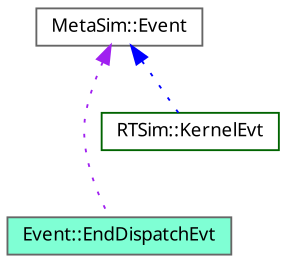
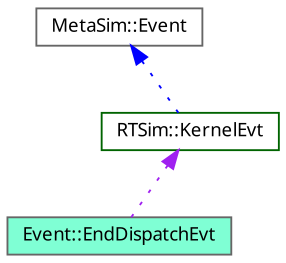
edge "Event::EndDispatchEvt" -> "MetaSim::Event": now "Event::EndDispatchEvt" -> "RTSim::KernelEvt"
